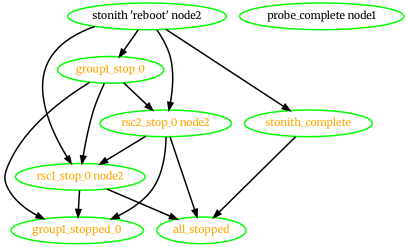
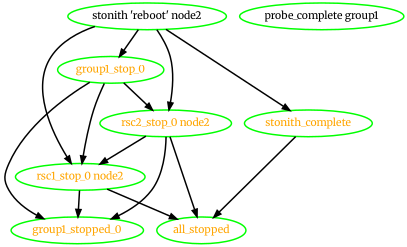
node "probe_complete node1": label "probe_complete node1" -> "probe_complete group1"
